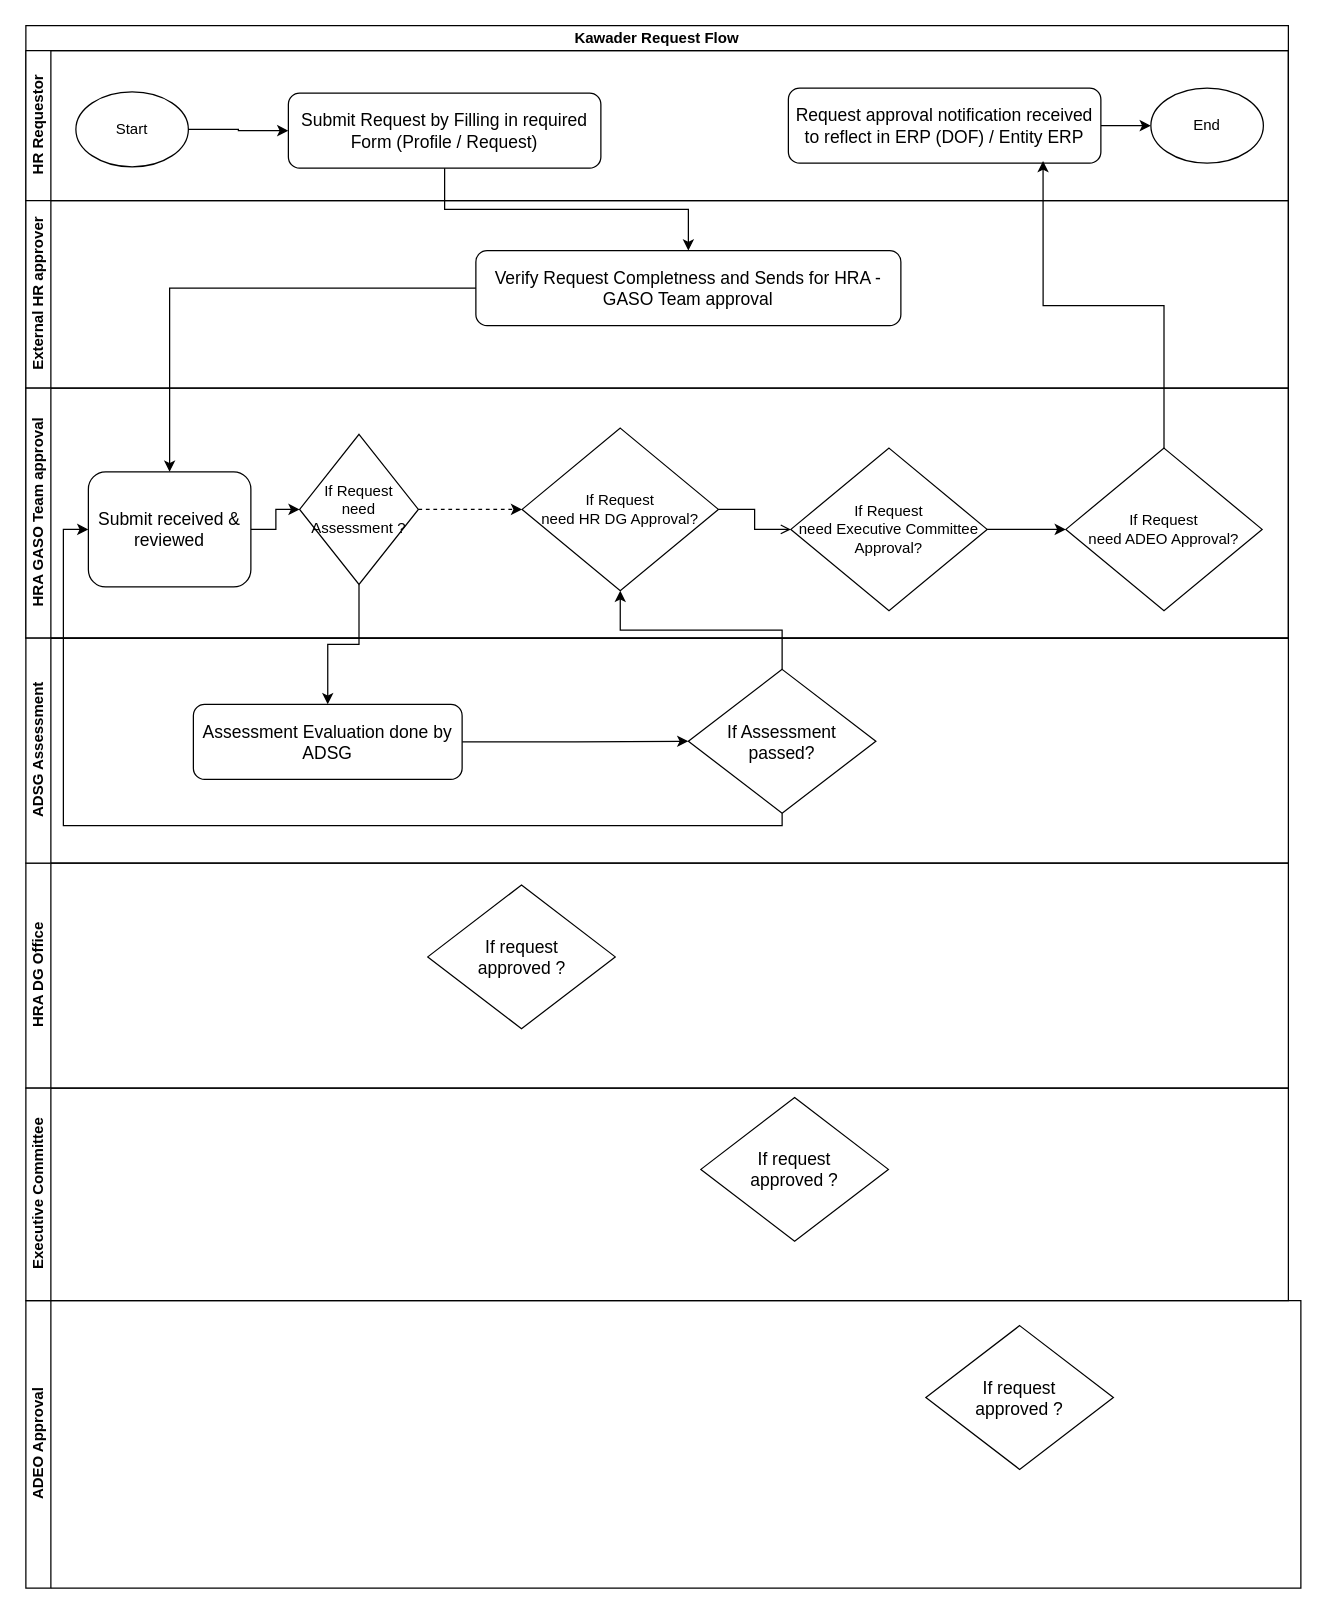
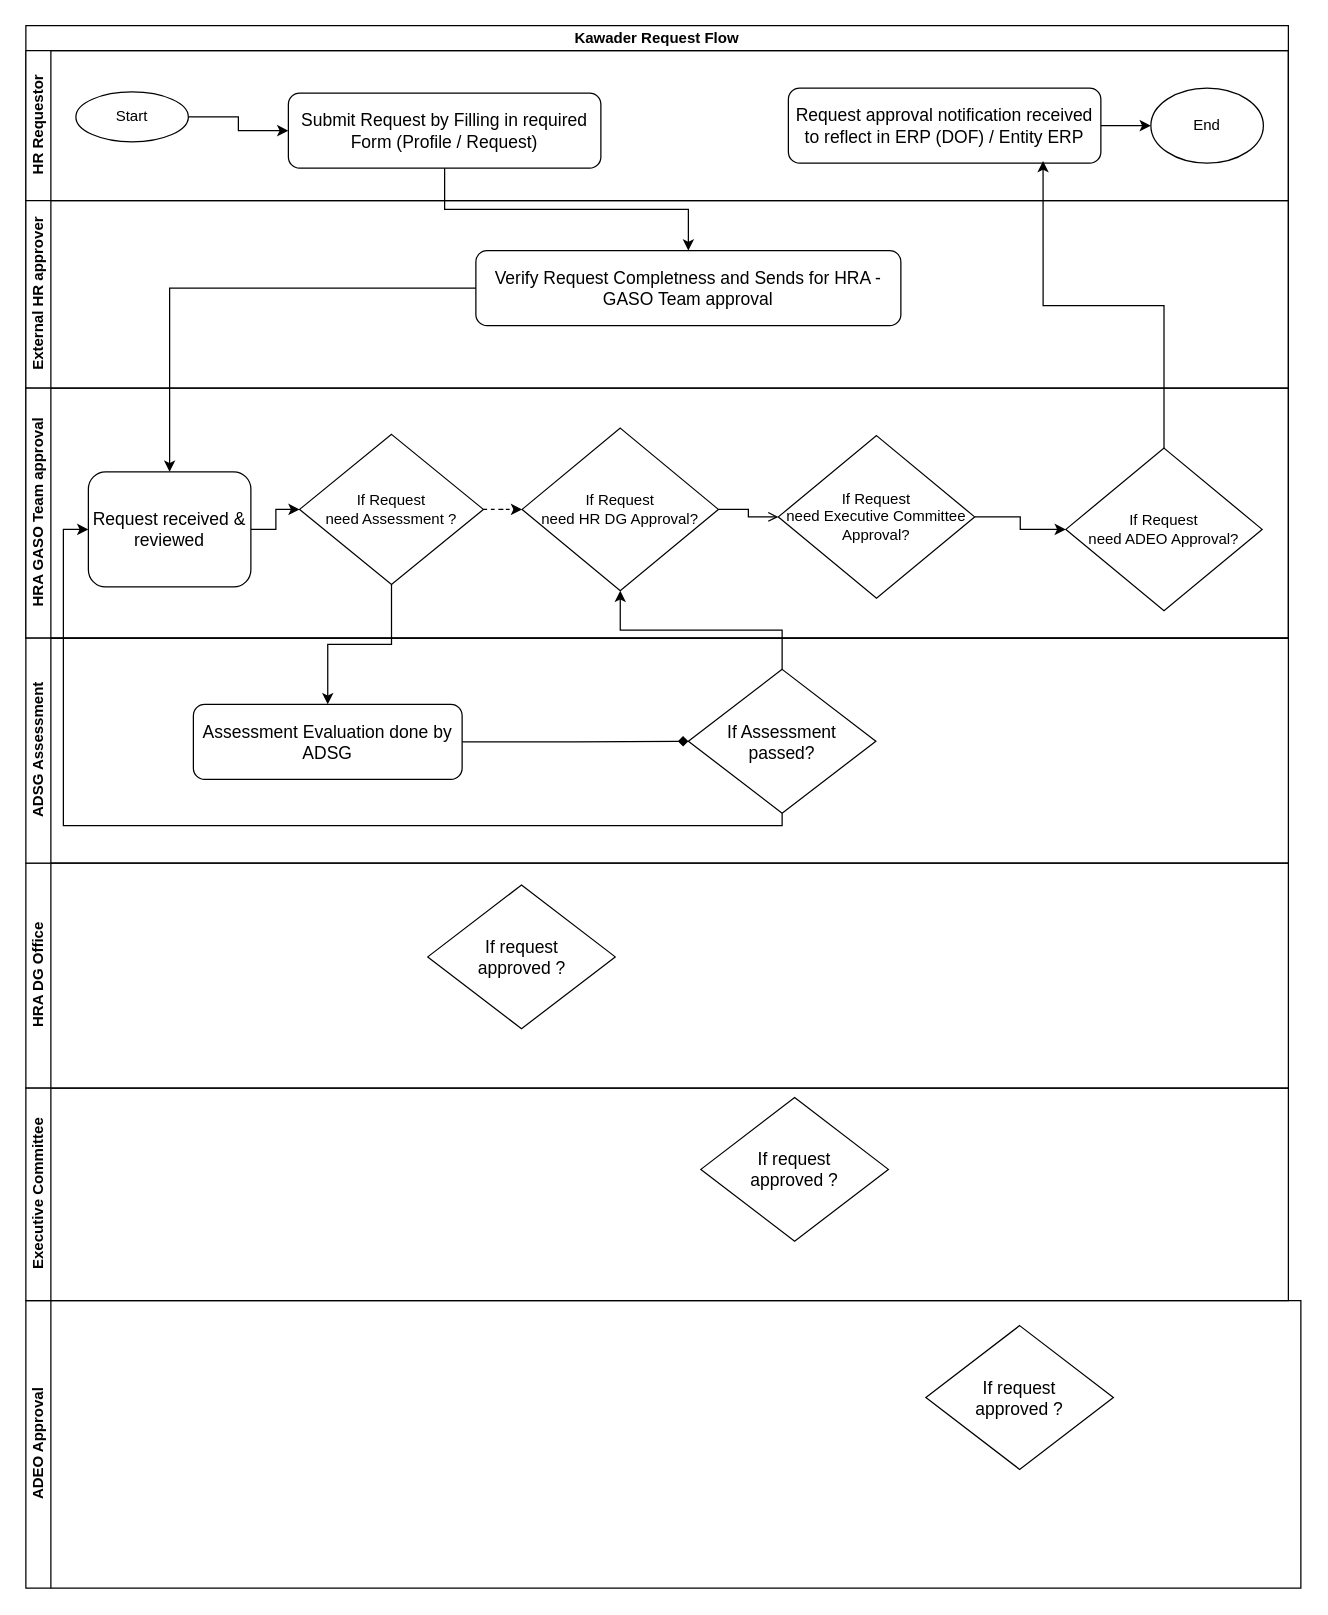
node "Start": size 113x75 -> 113x50
node "If Request need Assessment ?": size 119x150 -> 184x150
node "Submit received & reviewed": label "Submit received & reviewed" -> "Request received & reviewed"
node "If Request need Executive Committee Approval?": moved (889, 529) -> (876, 517)
edge "Assessment Evaluation done by ADSG" -> "If Assessment passed?": arrowhead classic -> diamond
